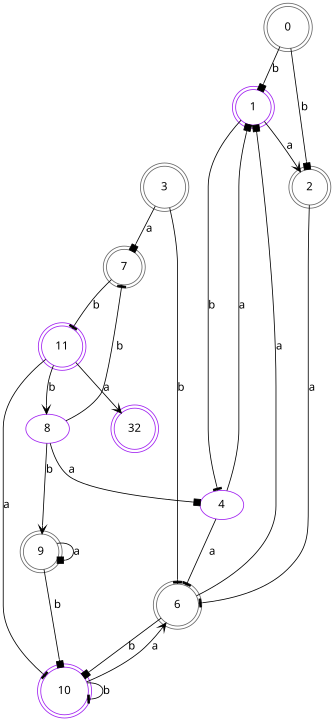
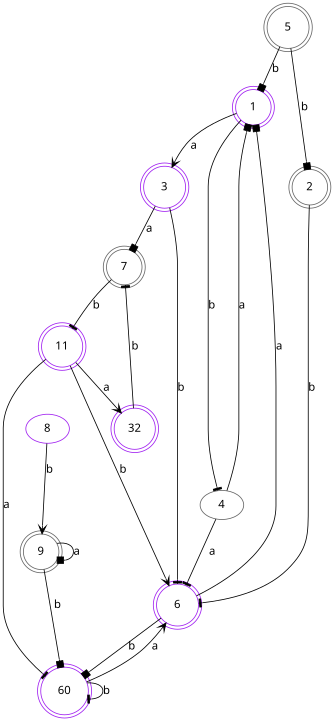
node "0": label "0" -> "5"
edge "1" -> "2": now "1" -> "3"
node "3": color gray40 -> purple
edge "8" -> "7": now "32" -> "7"
edge "11" -> "8": now "11" -> "6"
edge "2" -> "6": label "a" -> "b"
edge "8" -> "4": removed, label "a"
node "4": color purple -> gray40
node "6": color gray40 -> purple
node "10": label "10" -> "60"
